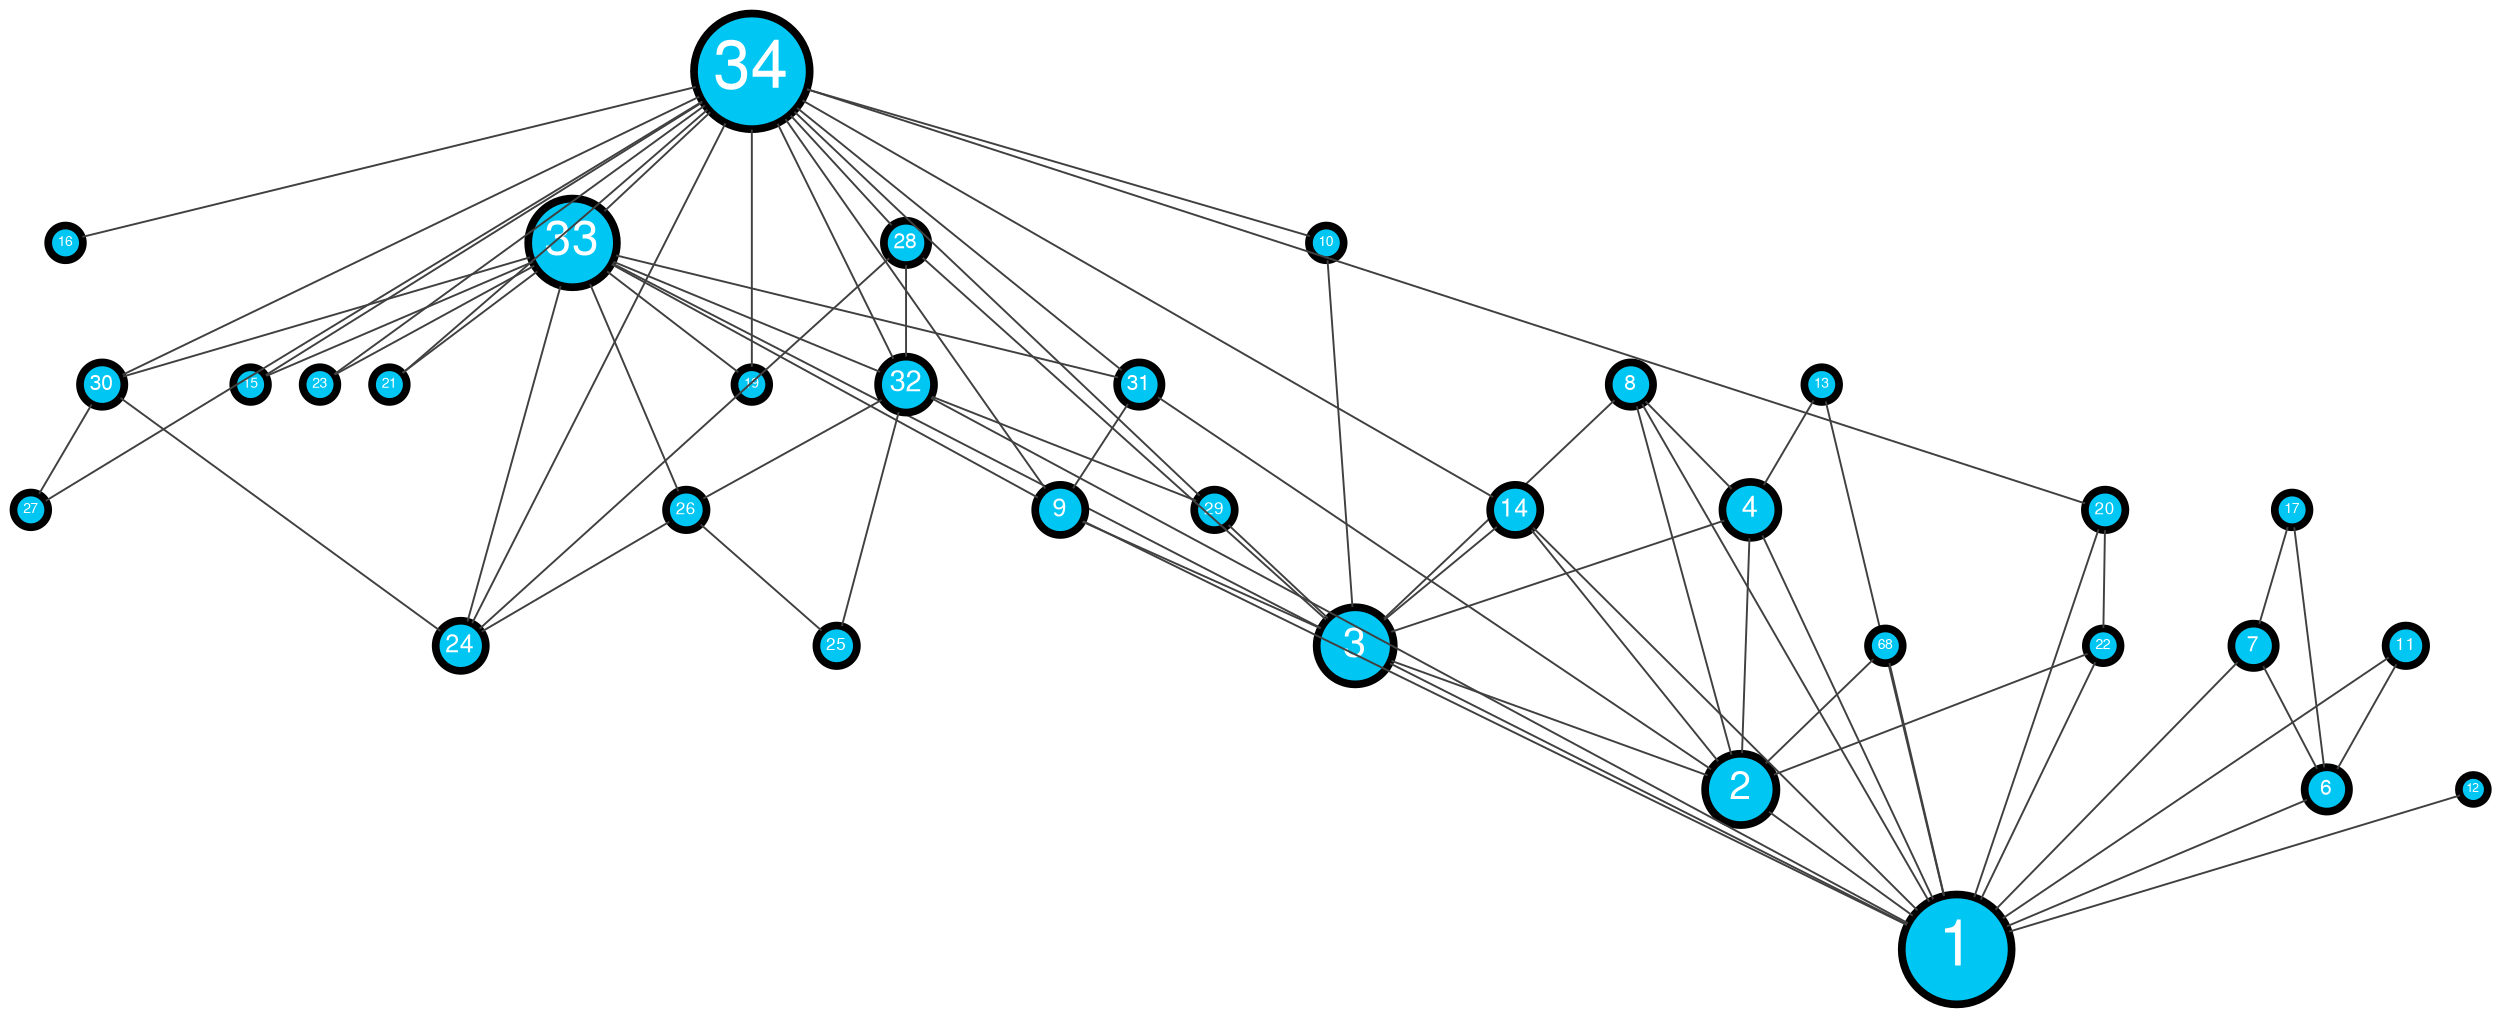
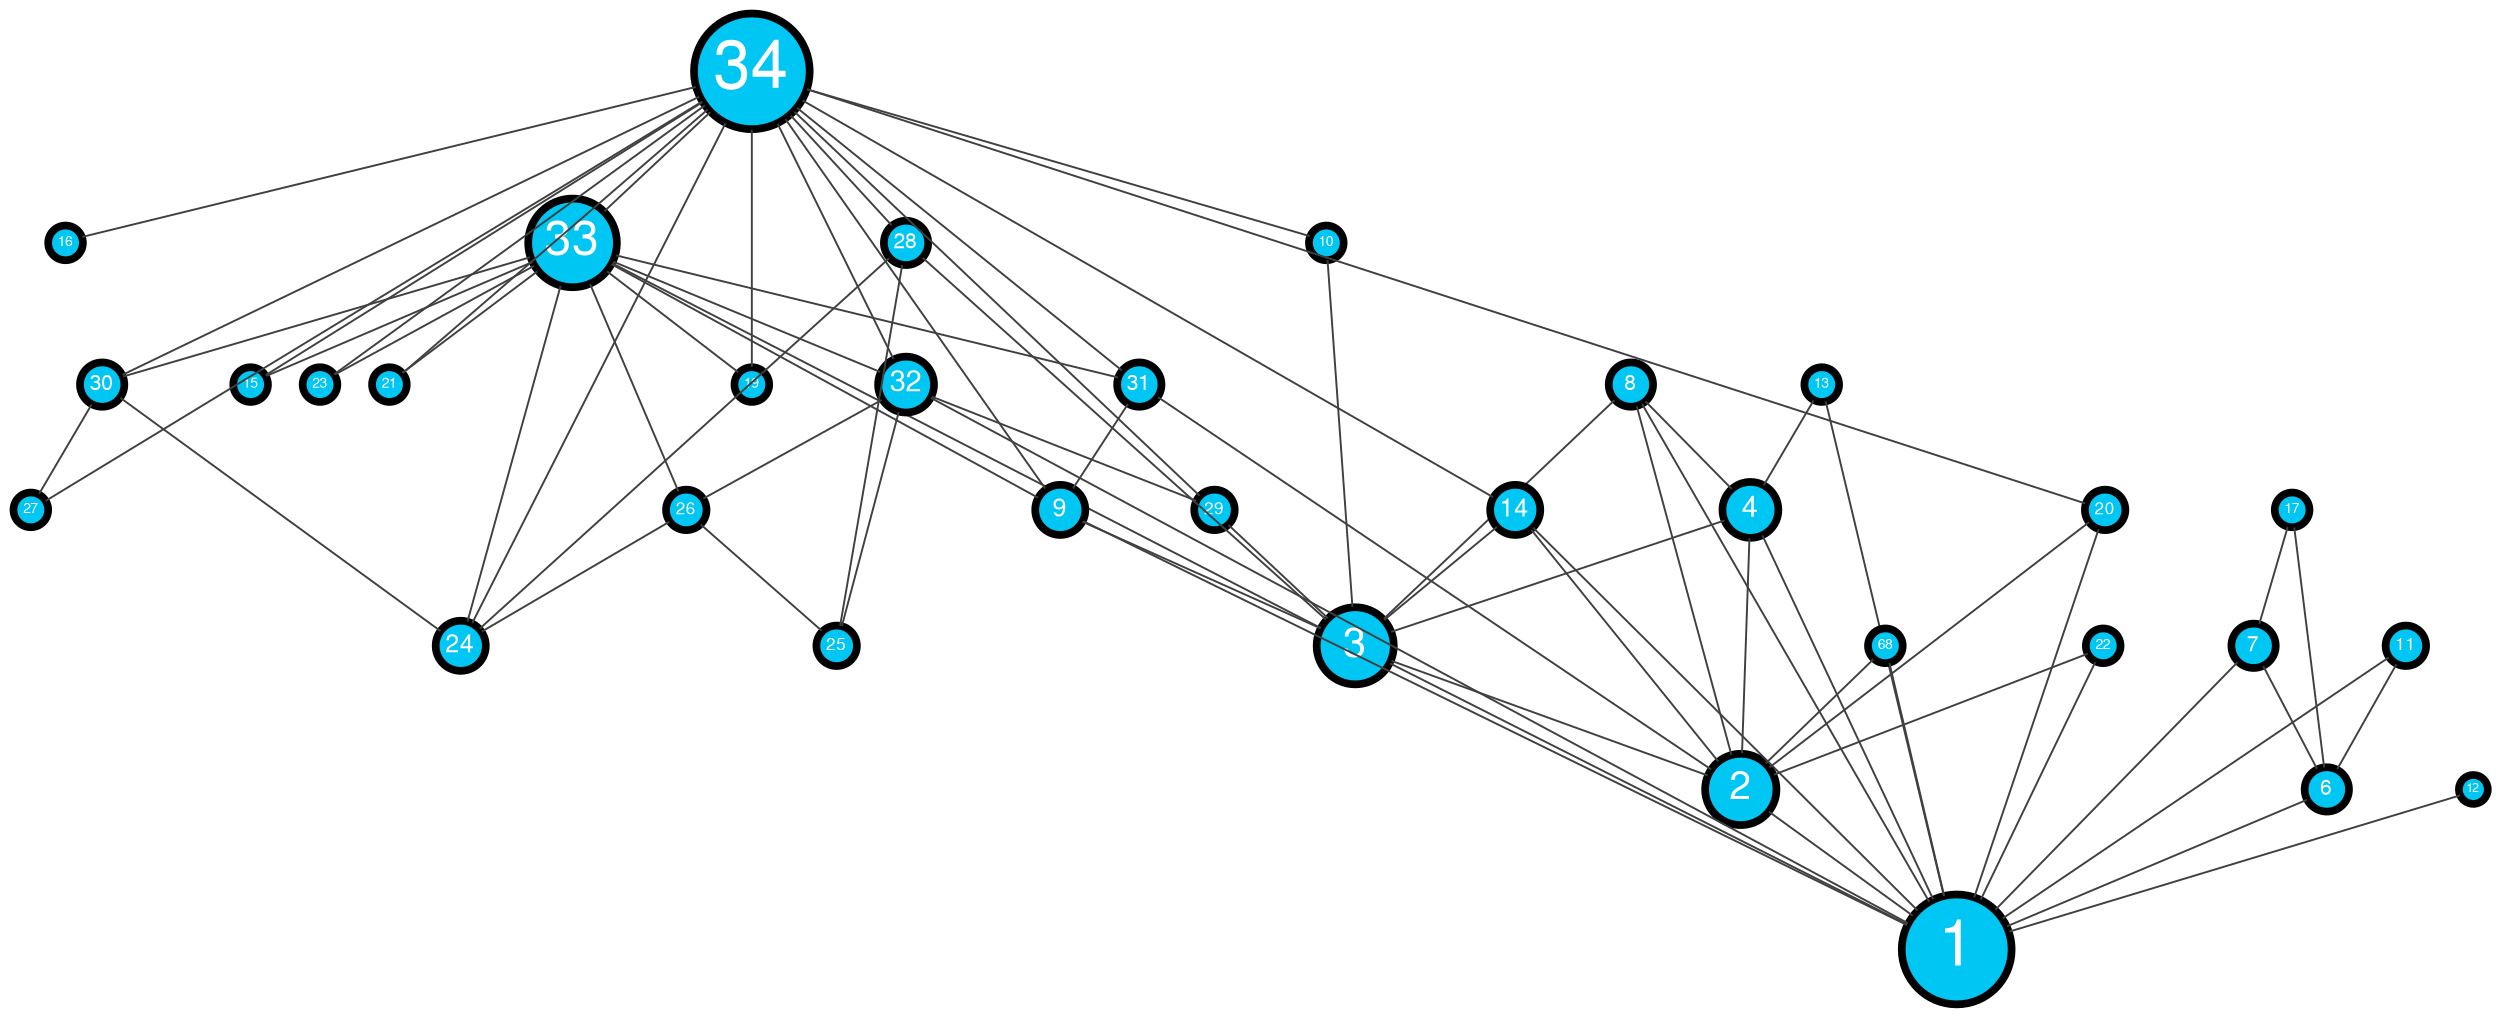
edge "28" -- "32": now "28" -- "25"
edge "20" -- "22": now "20" -- "2"
